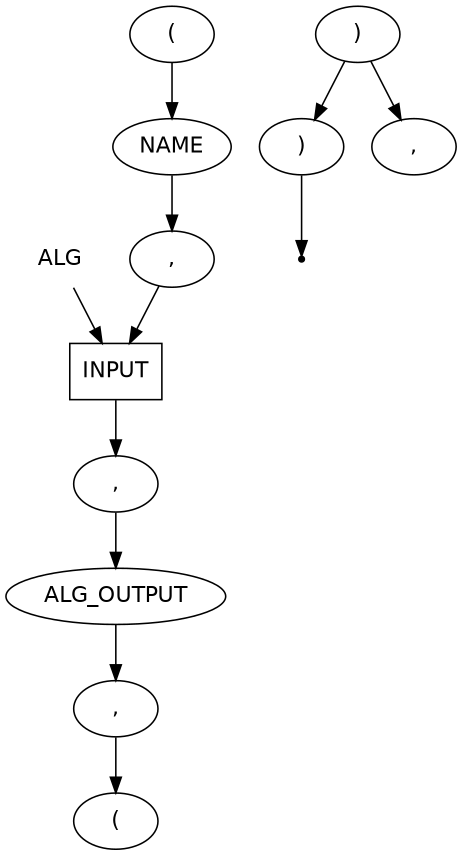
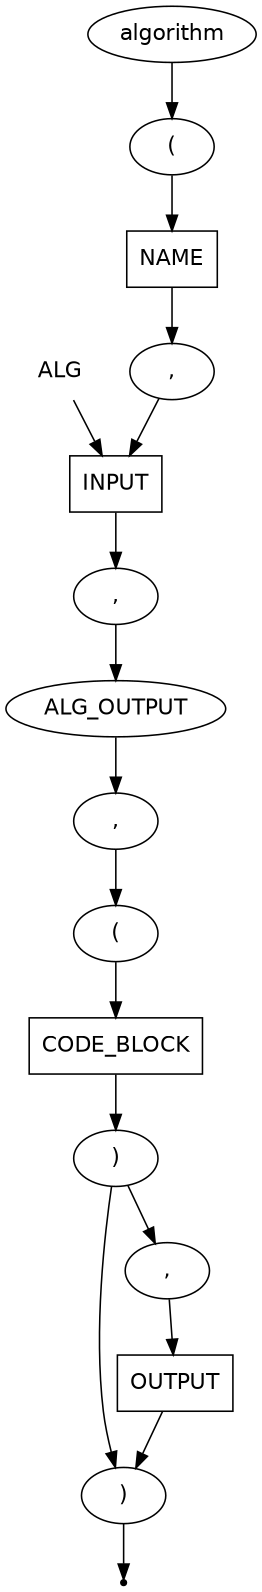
node "algorithm": added
node "NAME": shape ellipse -> box
node "CODE_BLOCK": added
node "OUTPUT": added
